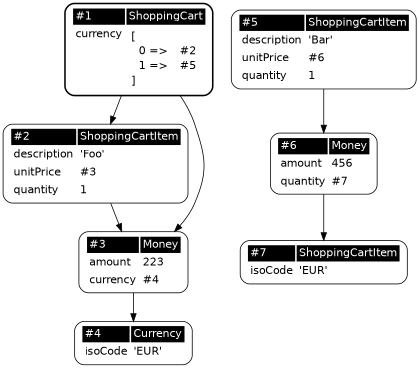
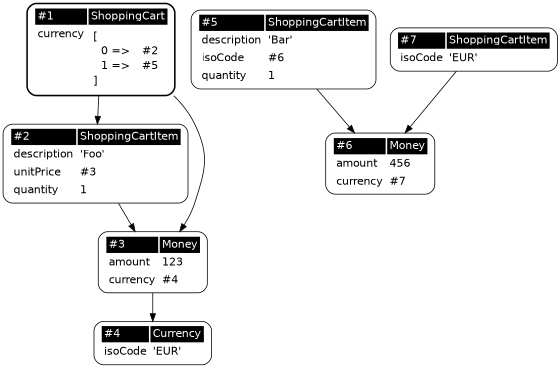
node "#5": text "unitPrice" -> "isoCode"
node "#6": text "quantity" -> "currency"
edge "#6" -> "#7": reversed
node "#3": text "223" -> "123"
